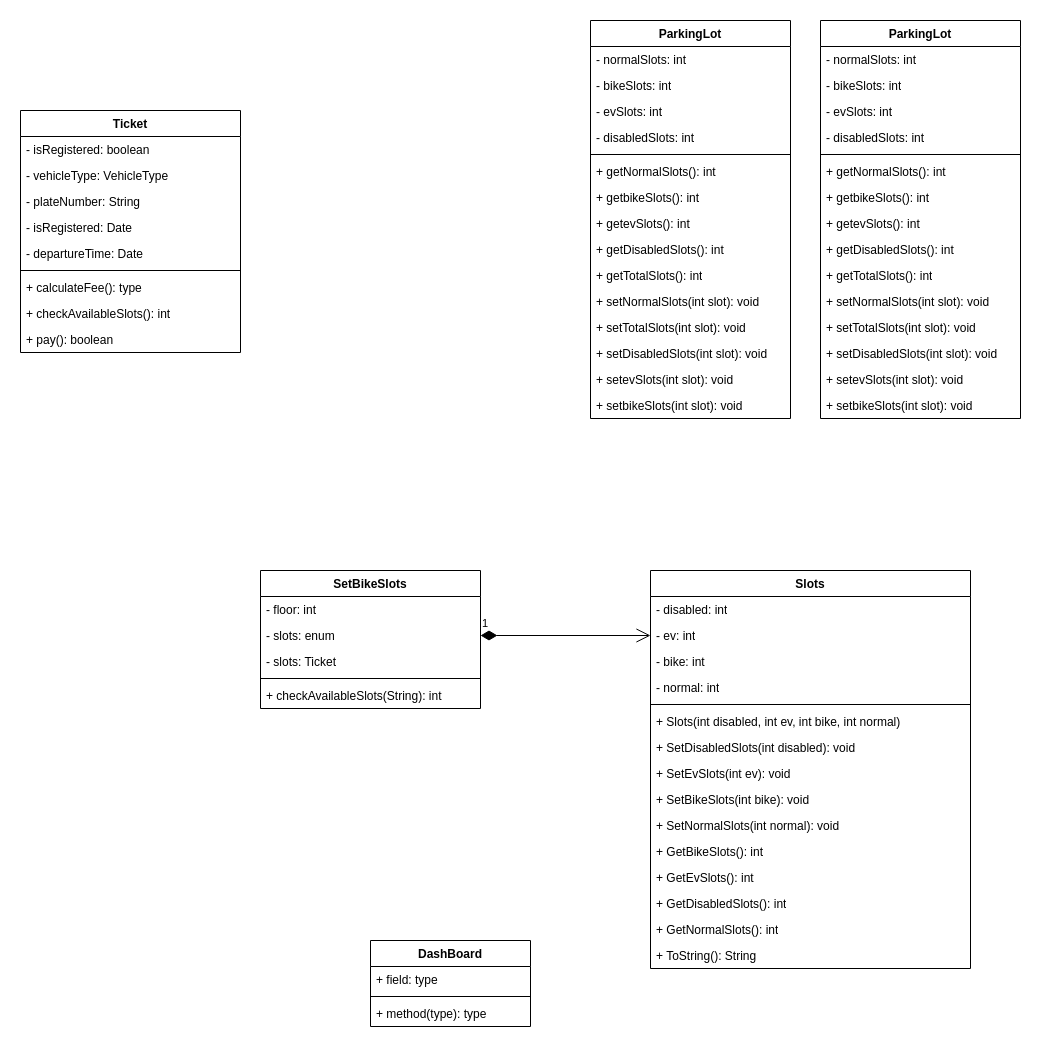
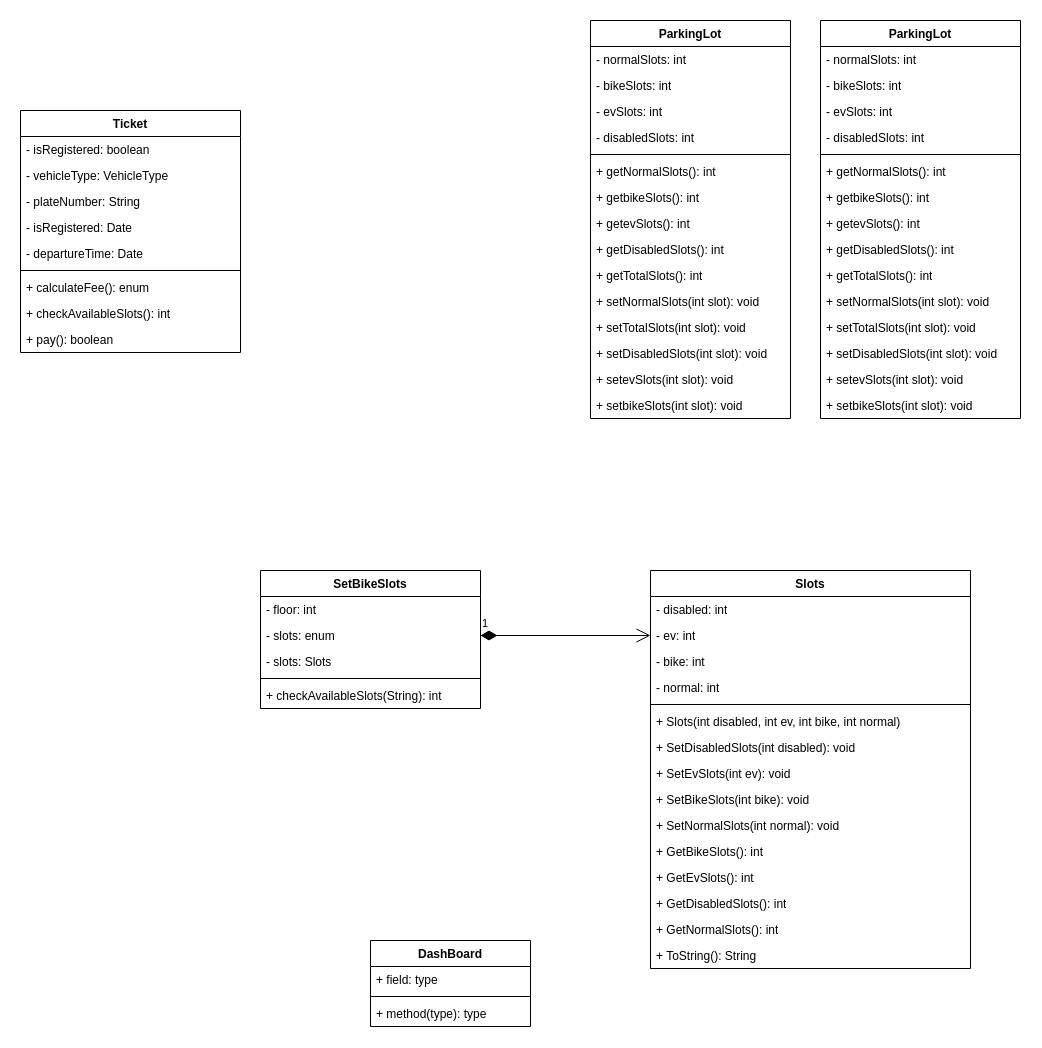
node "+ calculateFee(): type": label "+ calculateFee(): type" -> "+ calculateFee(): enum"
node "- slots: Ticket": label "- slots: Ticket" -> "- slots: Slots"
